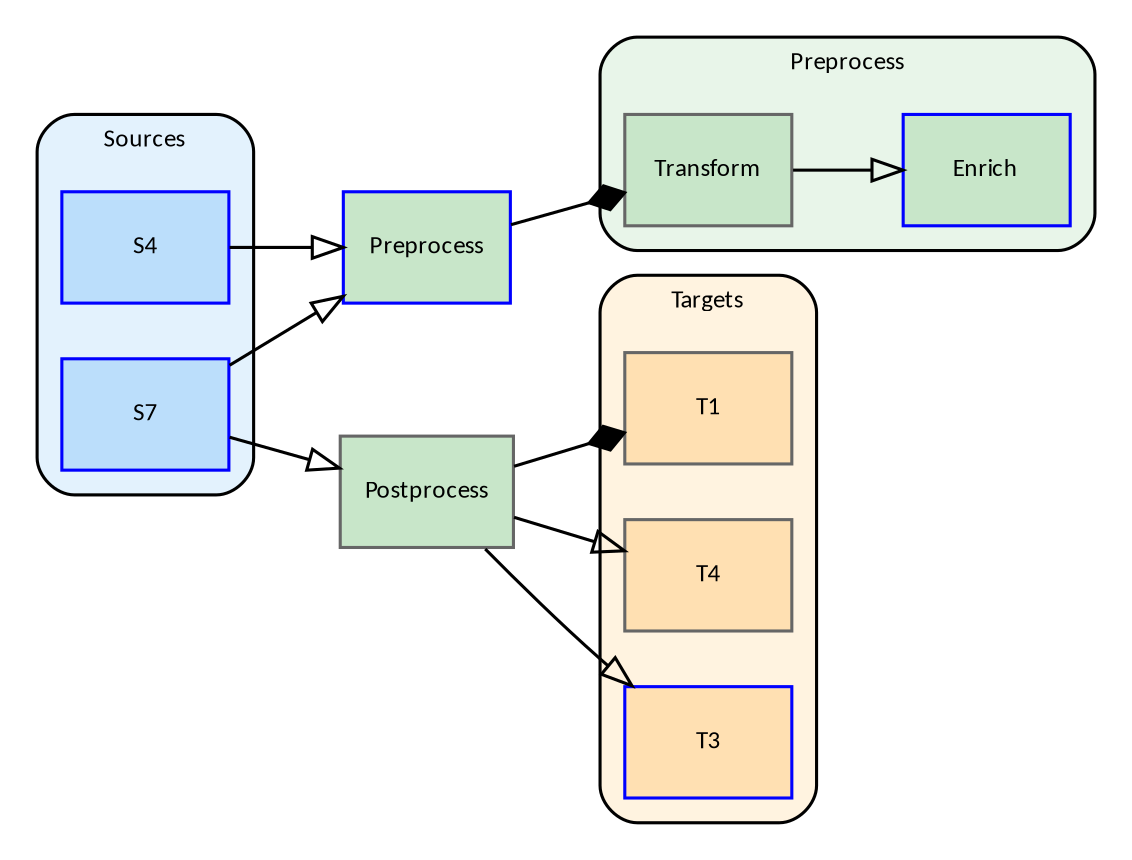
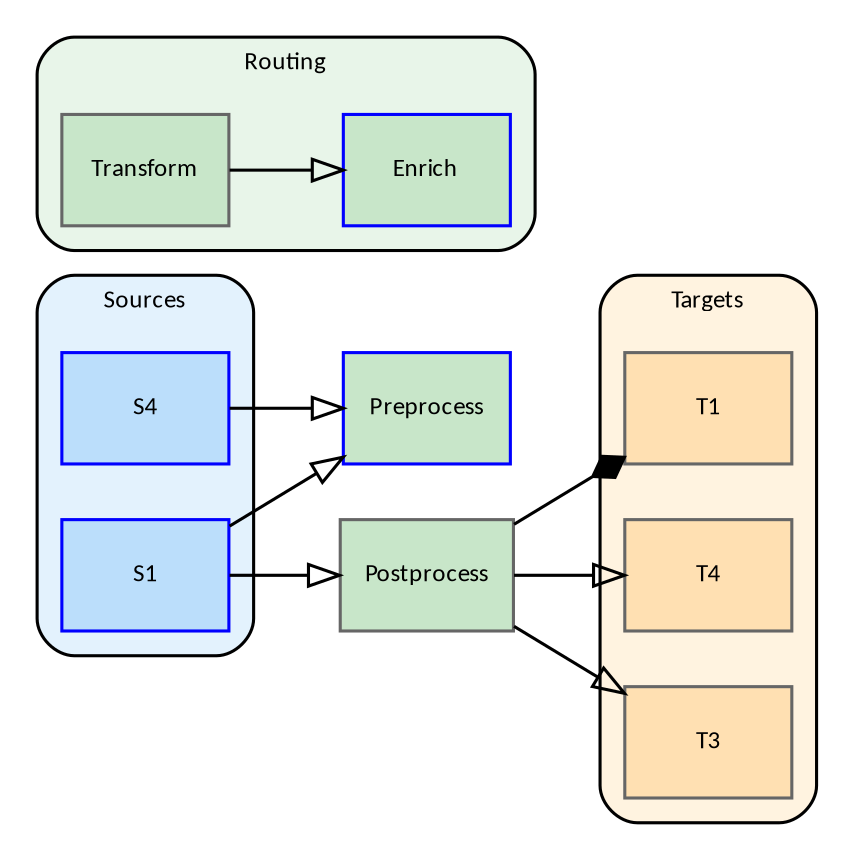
cluster "Preprocess": label "Preprocess" -> "Routing"
edge "Preprocess" -> "Transform": removed
node "S7": label "S7" -> "S1"
node "T3": color blue -> gray40
